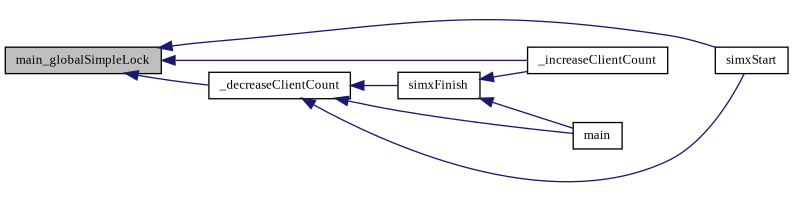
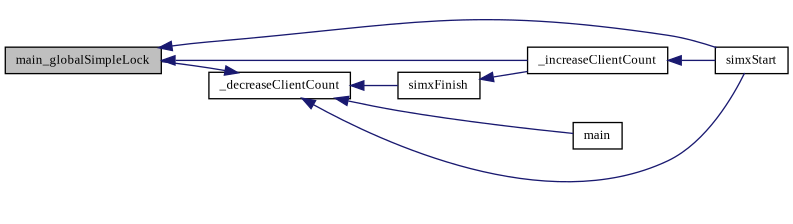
edge "simxStart" -> "_increaseClientCount": added
edge "_decreaseClientCount" -> "main_globalSimpleLock": reversed
edge "main" -> "simxFinish": removed
